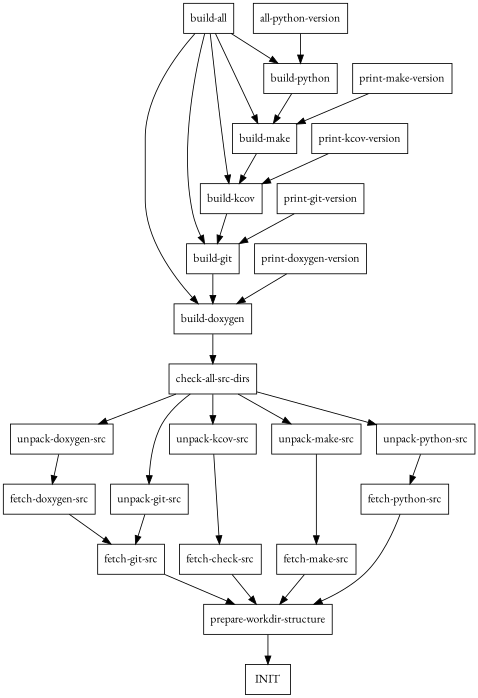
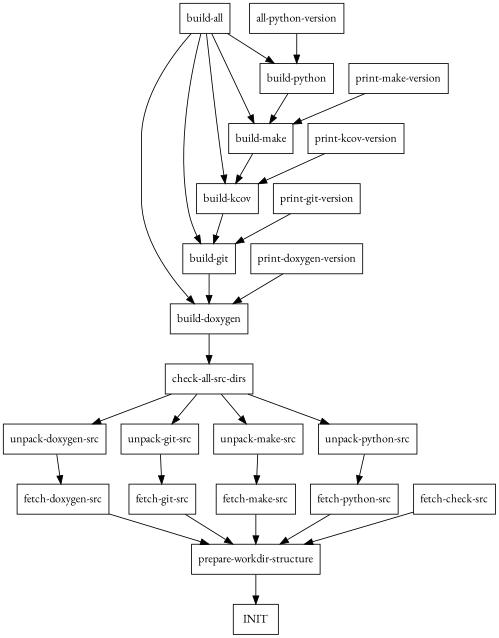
node "unpack-kcov-src": removed
edge "fetch-doxygen-src" -> "fetch-git-src": now "fetch-doxygen-src" -> "prepare-workdir-structure"
